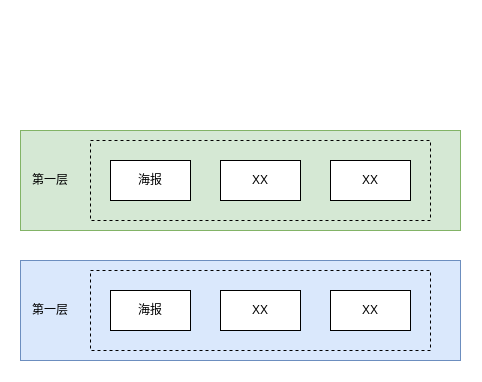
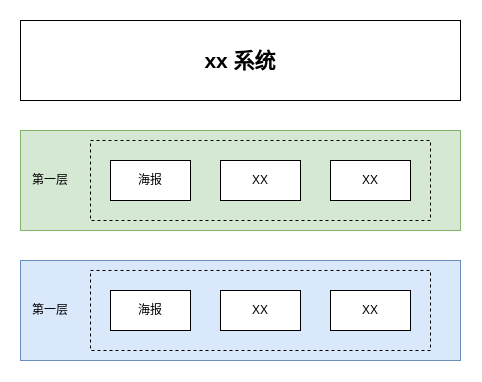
node "xx 系统": added
